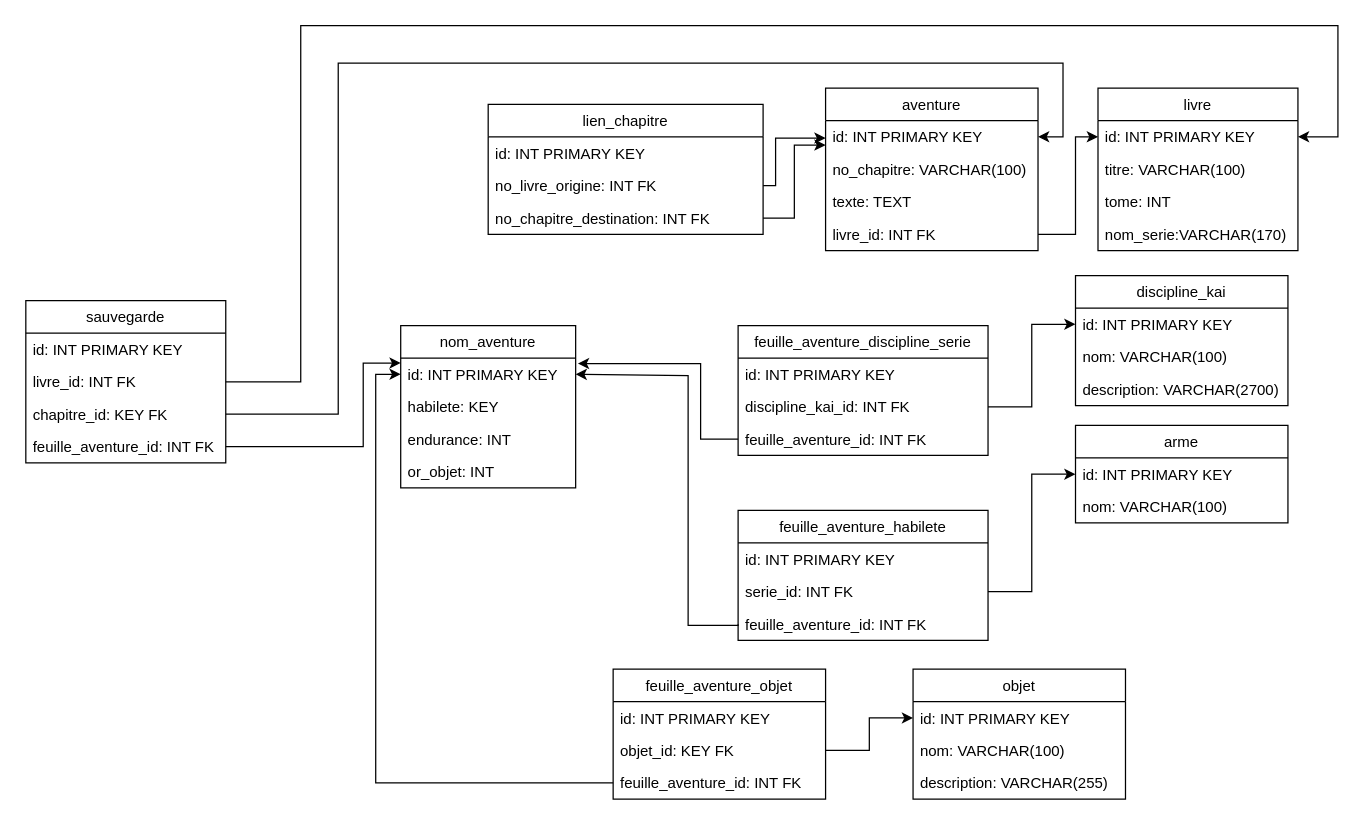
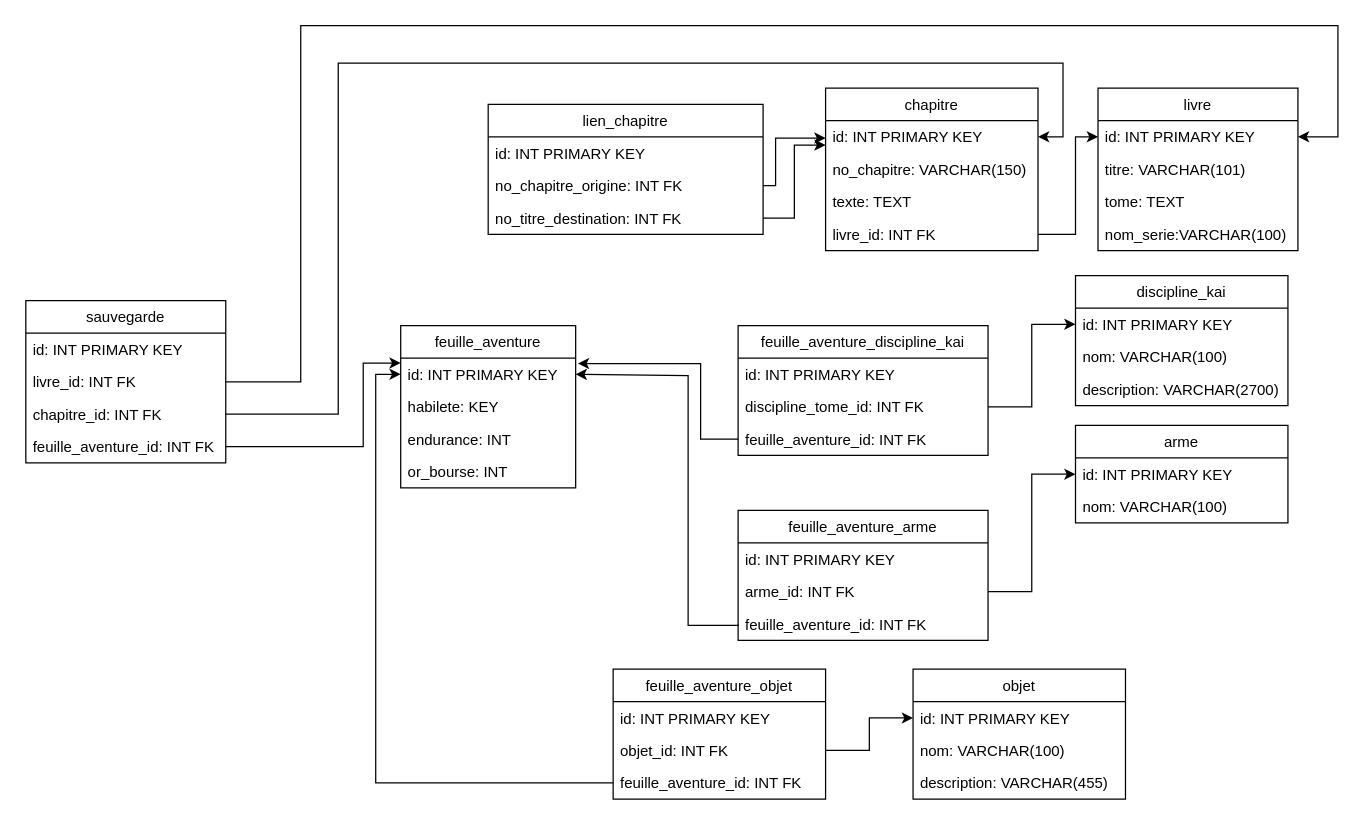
node "aventure": label "aventure" -> "chapitre"
node "no_chapitre: VARCHAR(100)": label "no_chapitre: VARCHAR(100)" -> "no_chapitre: VARCHAR(150)"
node "titre: VARCHAR(100)": label "titre: VARCHAR(100)" -> "titre: VARCHAR(101)"
node "no_livre_origine: INT FK": label "no_livre_origine: INT FK" -> "no_chapitre_origine: INT FK"
node "tome: INT": label "tome: INT" -> "tome: TEXT"
node "no_chapitre_destination: INT FK": label "no_chapitre_destination: INT FK" -> "no_titre_destination: INT FK"
node "nom_serie:VARCHAR(170)": label "nom_serie:VARCHAR(170)" -> "nom_serie:VARCHAR(100)"
node "nom_aventure": label "nom_aventure" -> "feuille_aventure"
node "feuille_aventure_discipline_serie": label "feuille_aventure_discipline_serie" -> "feuille_aventure_discipline_kai"
node "discipline_kai_id: INT FK": label "discipline_kai_id: INT FK" -> "discipline_tome_id: INT FK"
node "chapitre_id: KEY FK": label "chapitre_id: KEY FK" -> "chapitre_id: INT FK"
node "or_objet: INT": label "or_objet: INT" -> "or_bourse: INT"
node "feuille_aventure_habilete": label "feuille_aventure_habilete" -> "feuille_aventure_arme"
node "serie_id: INT FK": label "serie_id: INT FK" -> "arme_id: INT FK"
node "objet_id: KEY FK": label "objet_id: KEY FK" -> "objet_id: INT FK"
node "description: VARCHAR(255)": label "description: VARCHAR(255)" -> "description: VARCHAR(455)"
